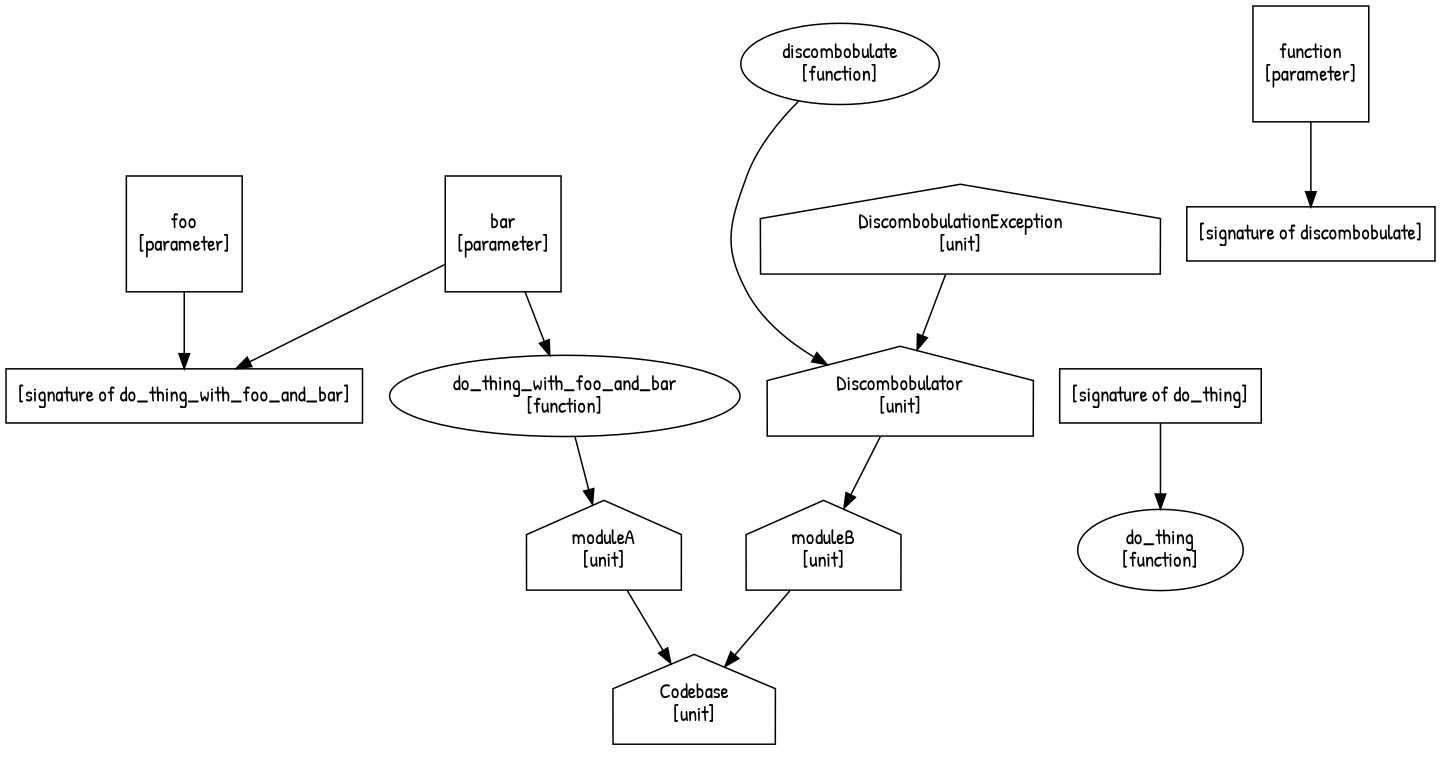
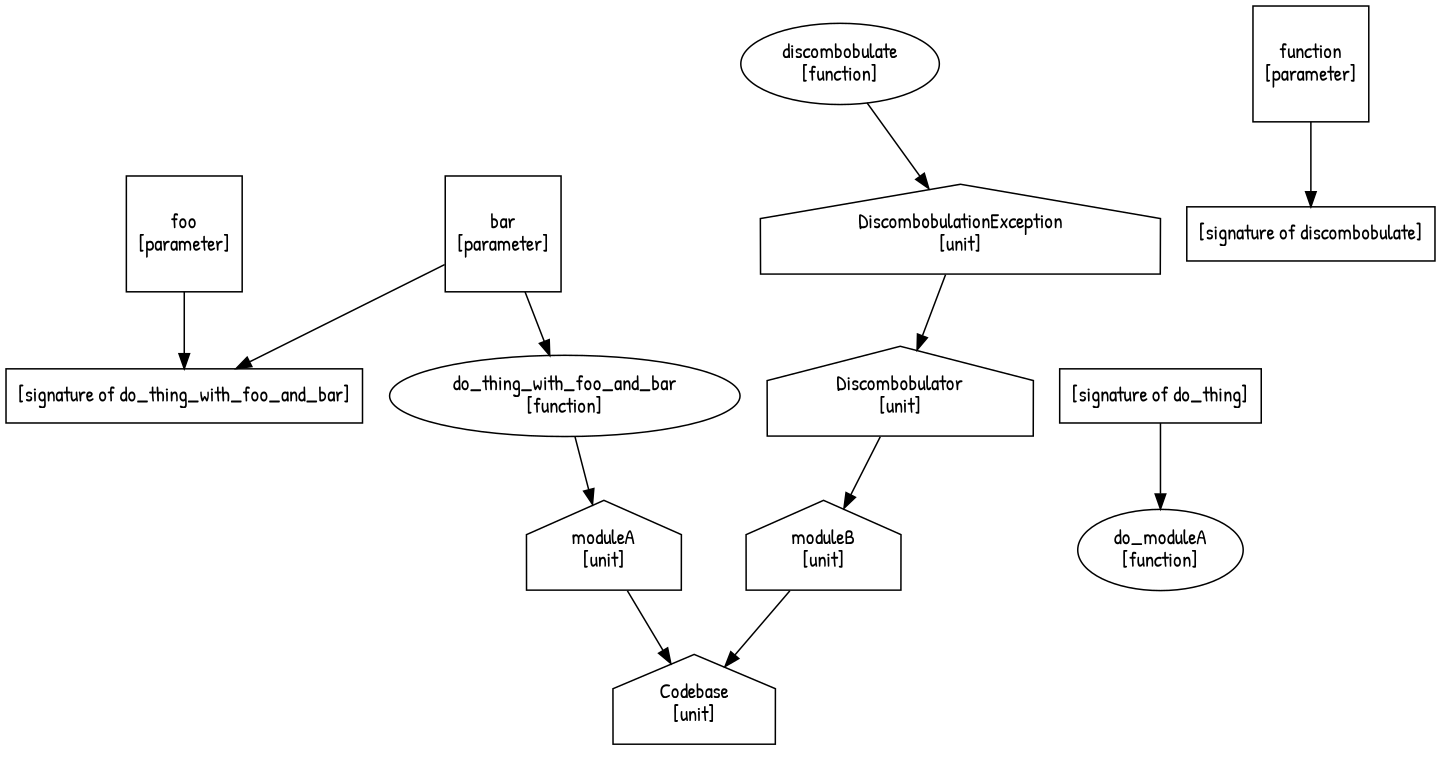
edge "discombobulate [function]" -> "Discombobulator [unit]": now "discombobulate [function]" -> "DiscombobulationException [unit]"
node "do_thing [function]": label "do_thing [function]" -> "do_moduleA [function]"
